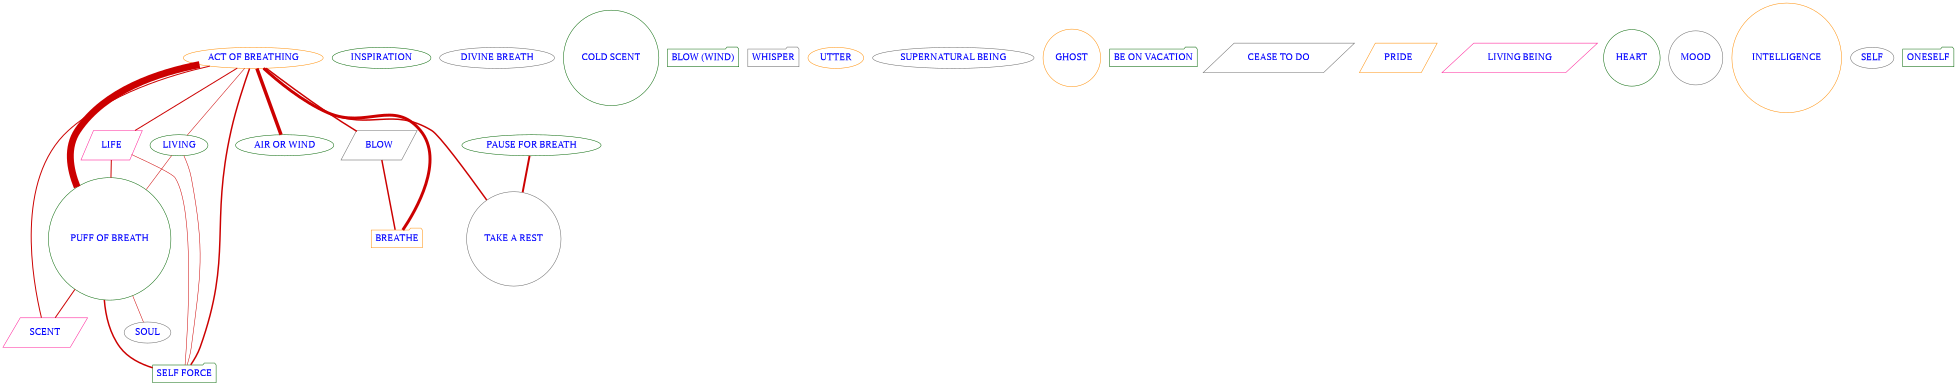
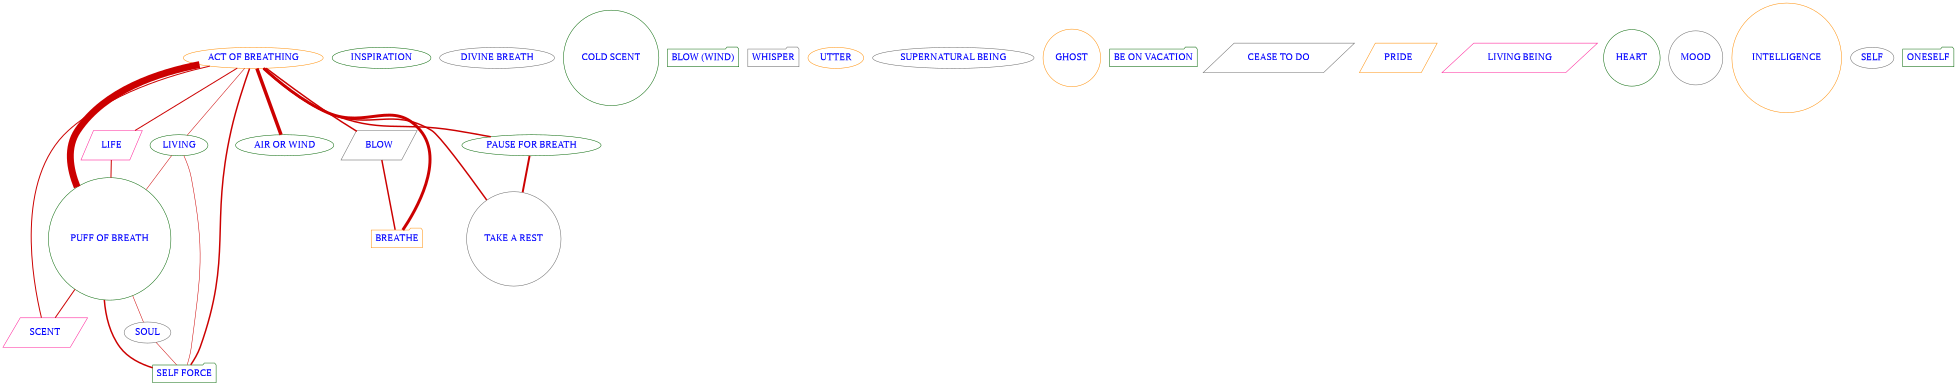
edge "ACT OF BREATHING" -- "PAUSE FOR BREATH": added
edge "LIFE" -- "SELF FORCE": now "SOUL" -- "SELF FORCE"
